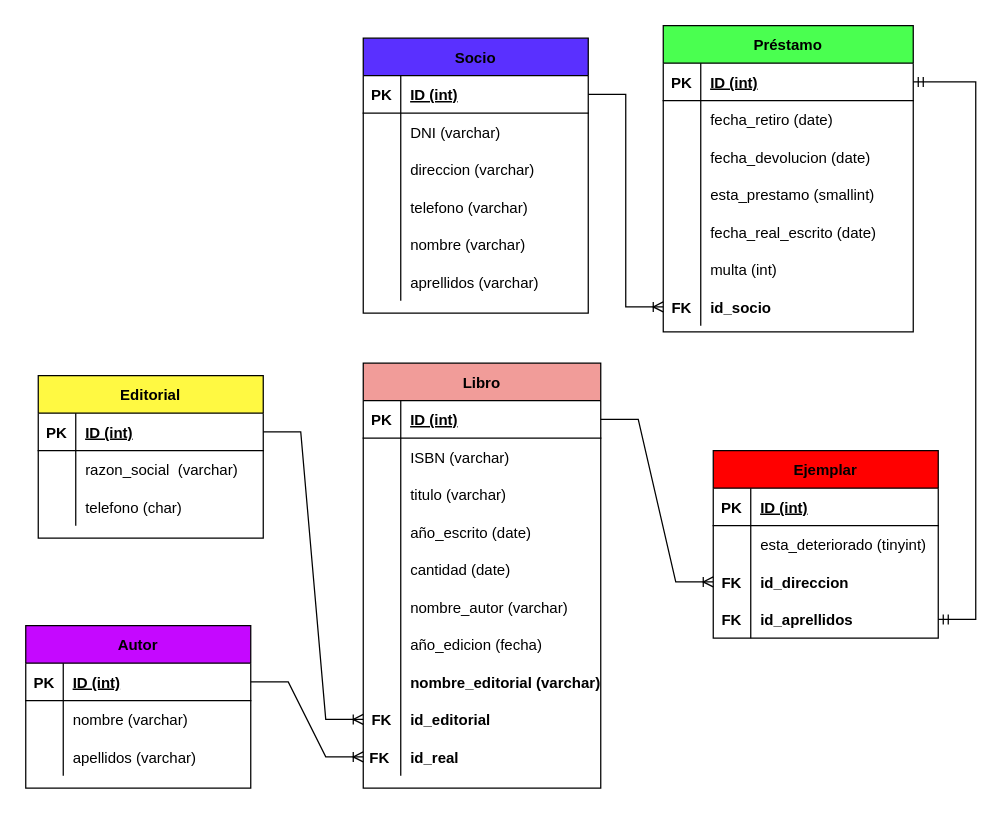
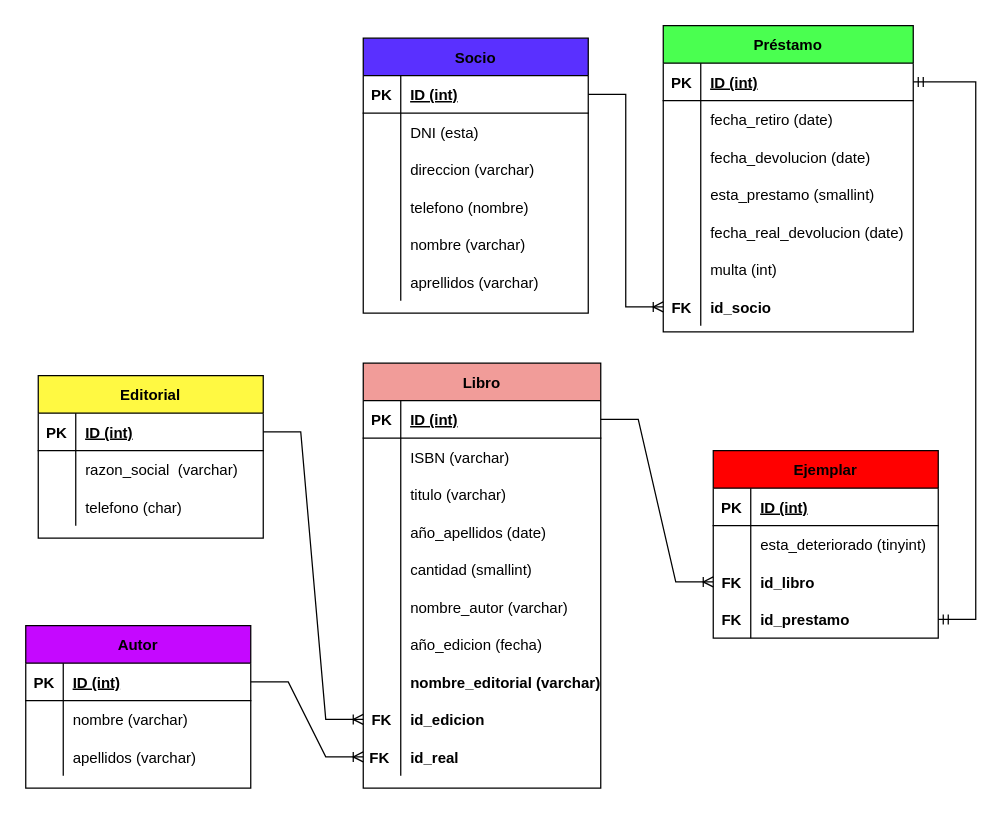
node "DNI (varchar)": label "DNI (varchar)" -> "DNI (esta)"
node "telefono (varchar)": label "telefono (varchar)" -> "telefono (nombre)"
node "fecha_real_escrito (date)": label "fecha_real_escrito (date)" -> "fecha_real_devolucion (date)"
node "año_escrito (date)": label "año_escrito (date)" -> "año_apellidos (date)"
node "cantidad (date)": label "cantidad (date)" -> "cantidad (smallint)"
node "id_direccion": label "id_direccion" -> "id_libro"
node "id_aprellidos": label "id_aprellidos" -> "id_prestamo"
node "id_editorial": label "id_editorial" -> "id_edicion"
